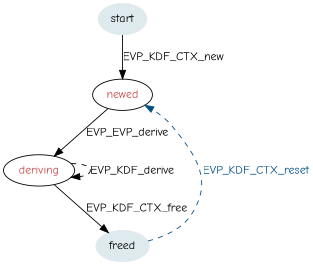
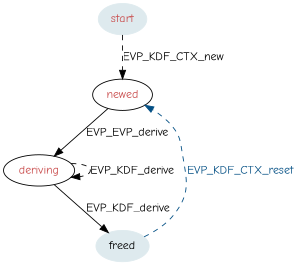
node "start": fontcolor black -> #c94c4c
edge "start" -> "newed": style solid -> dashed
edge "deriving" -> "freed": label "EVP_KDF_CTX_free" -> "EVP_KDF_derive"
